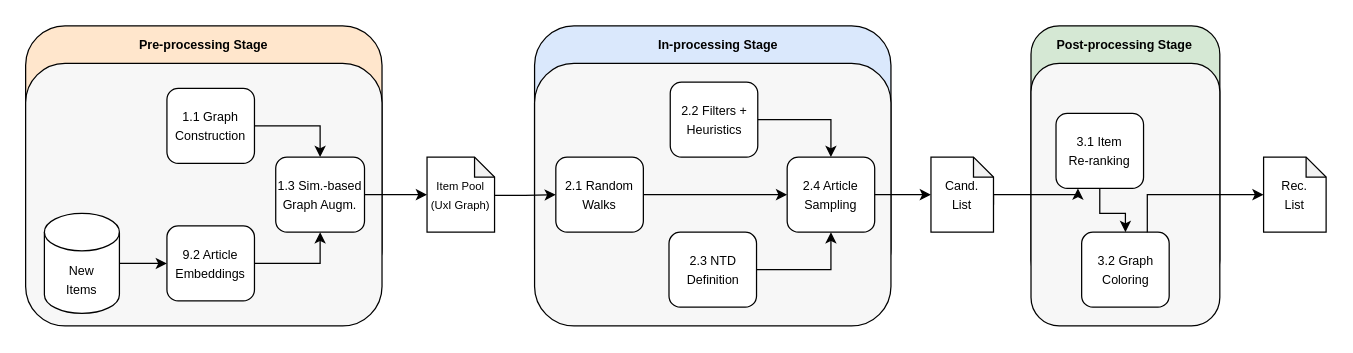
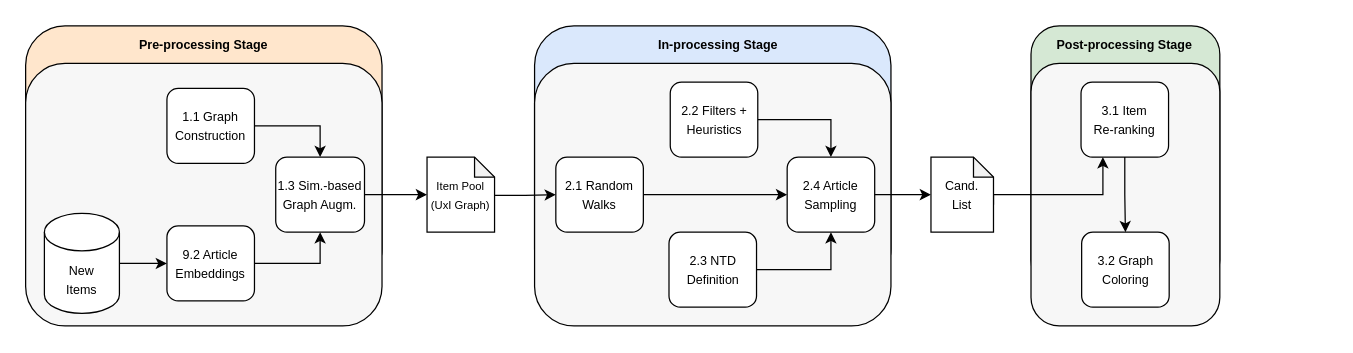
node "3.1 ItemRe-ranking": moved (1099, 151) -> (1124, 119)
edge "3.2 GraphColoring" -> "Rec. List": removed
node "Rec. List": removed
